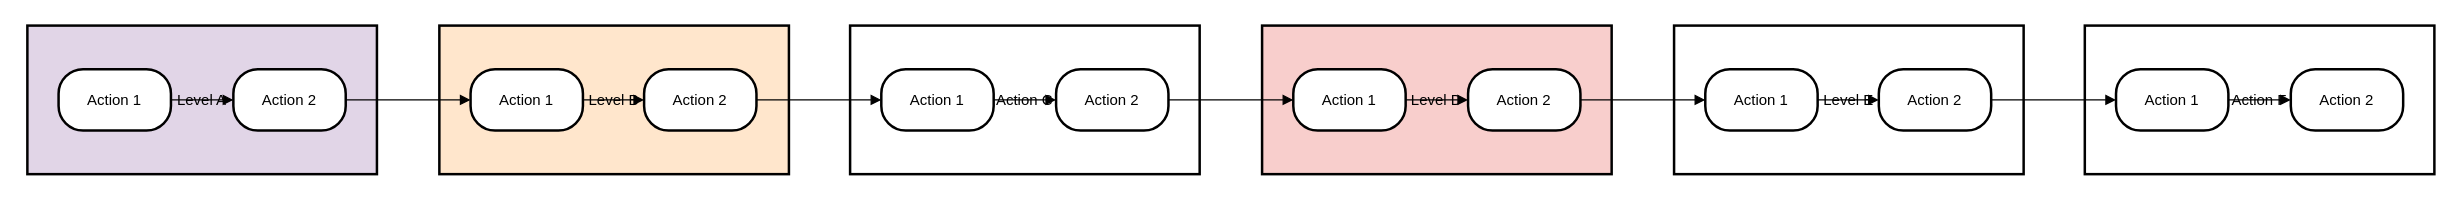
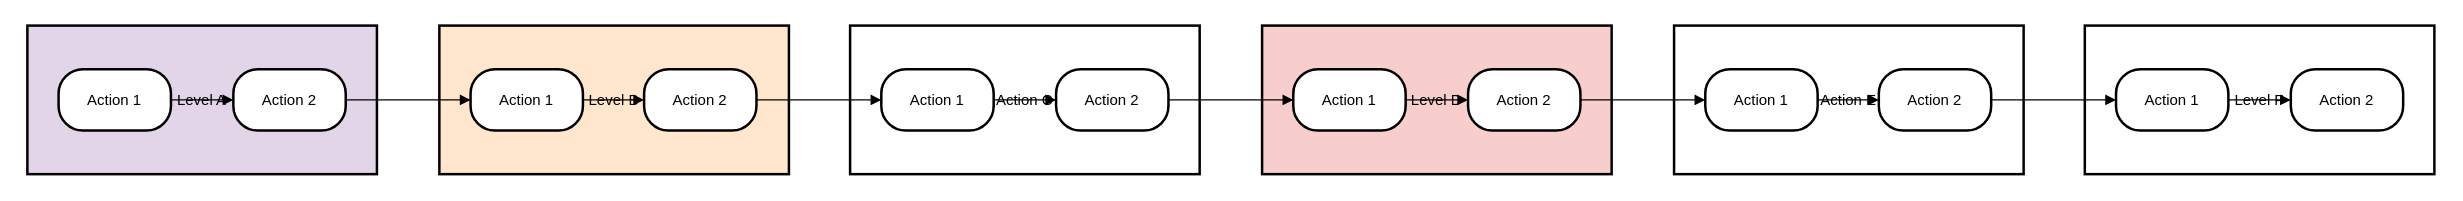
node "Level E": label "Level E" -> "Action E"
node "Action F": label "Action F" -> "Level F"
